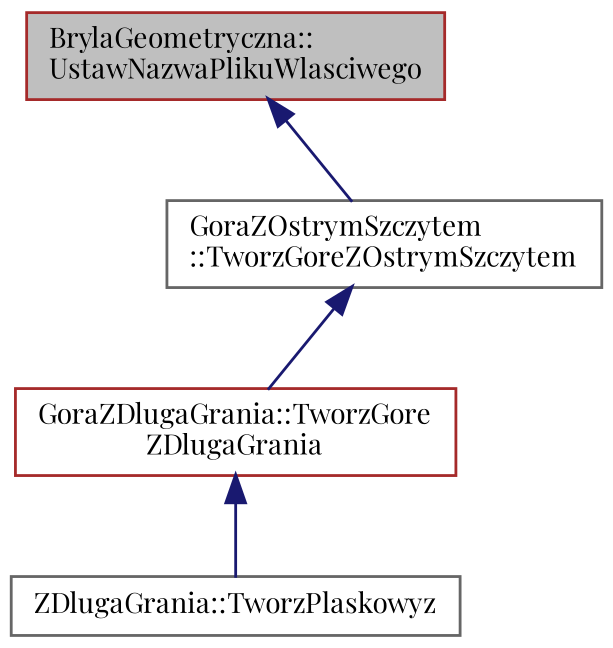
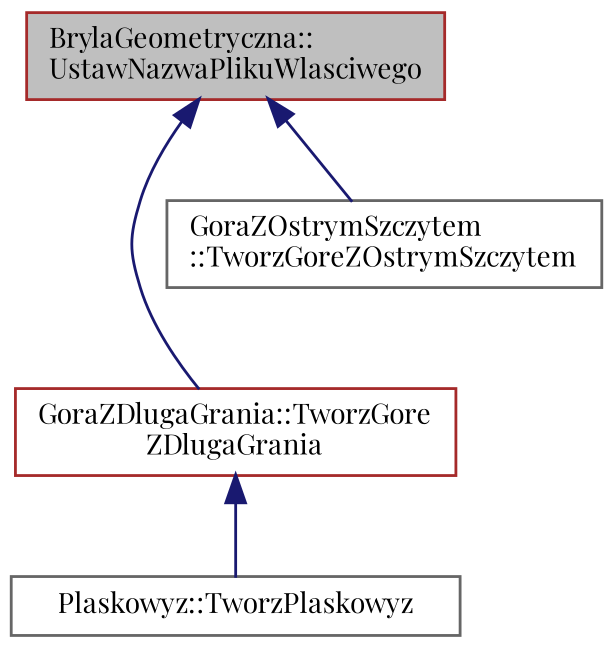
edge "GoraZDlugaGrania::TworzGore ZDlugaGrania" -> "GoraZOstrymSzczytem ::TworzGoreZOstrymSzczytem": now "GoraZDlugaGrania::TworzGore ZDlugaGrania" -> "BrylaGeometryczna:: UstawNazwaPlikuWlasciwego"
node "ZDlugaGrania::TworzPlaskowyz": label "ZDlugaGrania::TworzPlaskowyz" -> "Plaskowyz::TworzPlaskowyz"
